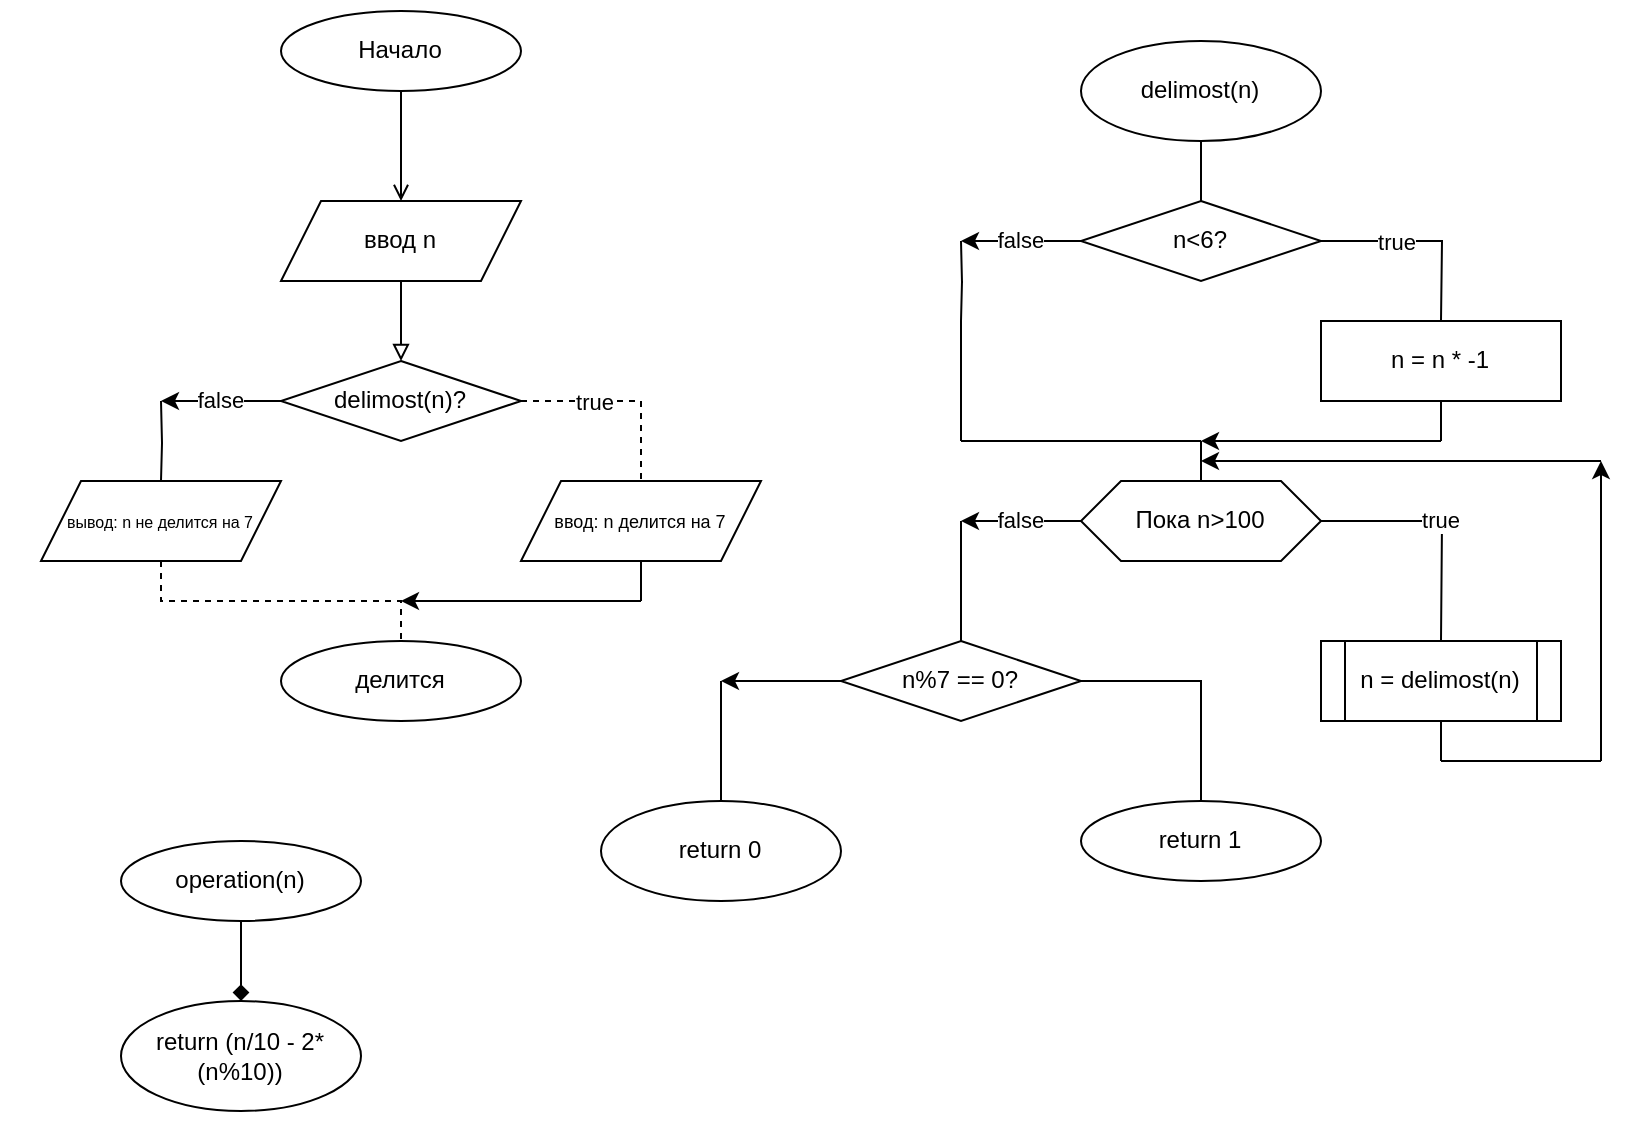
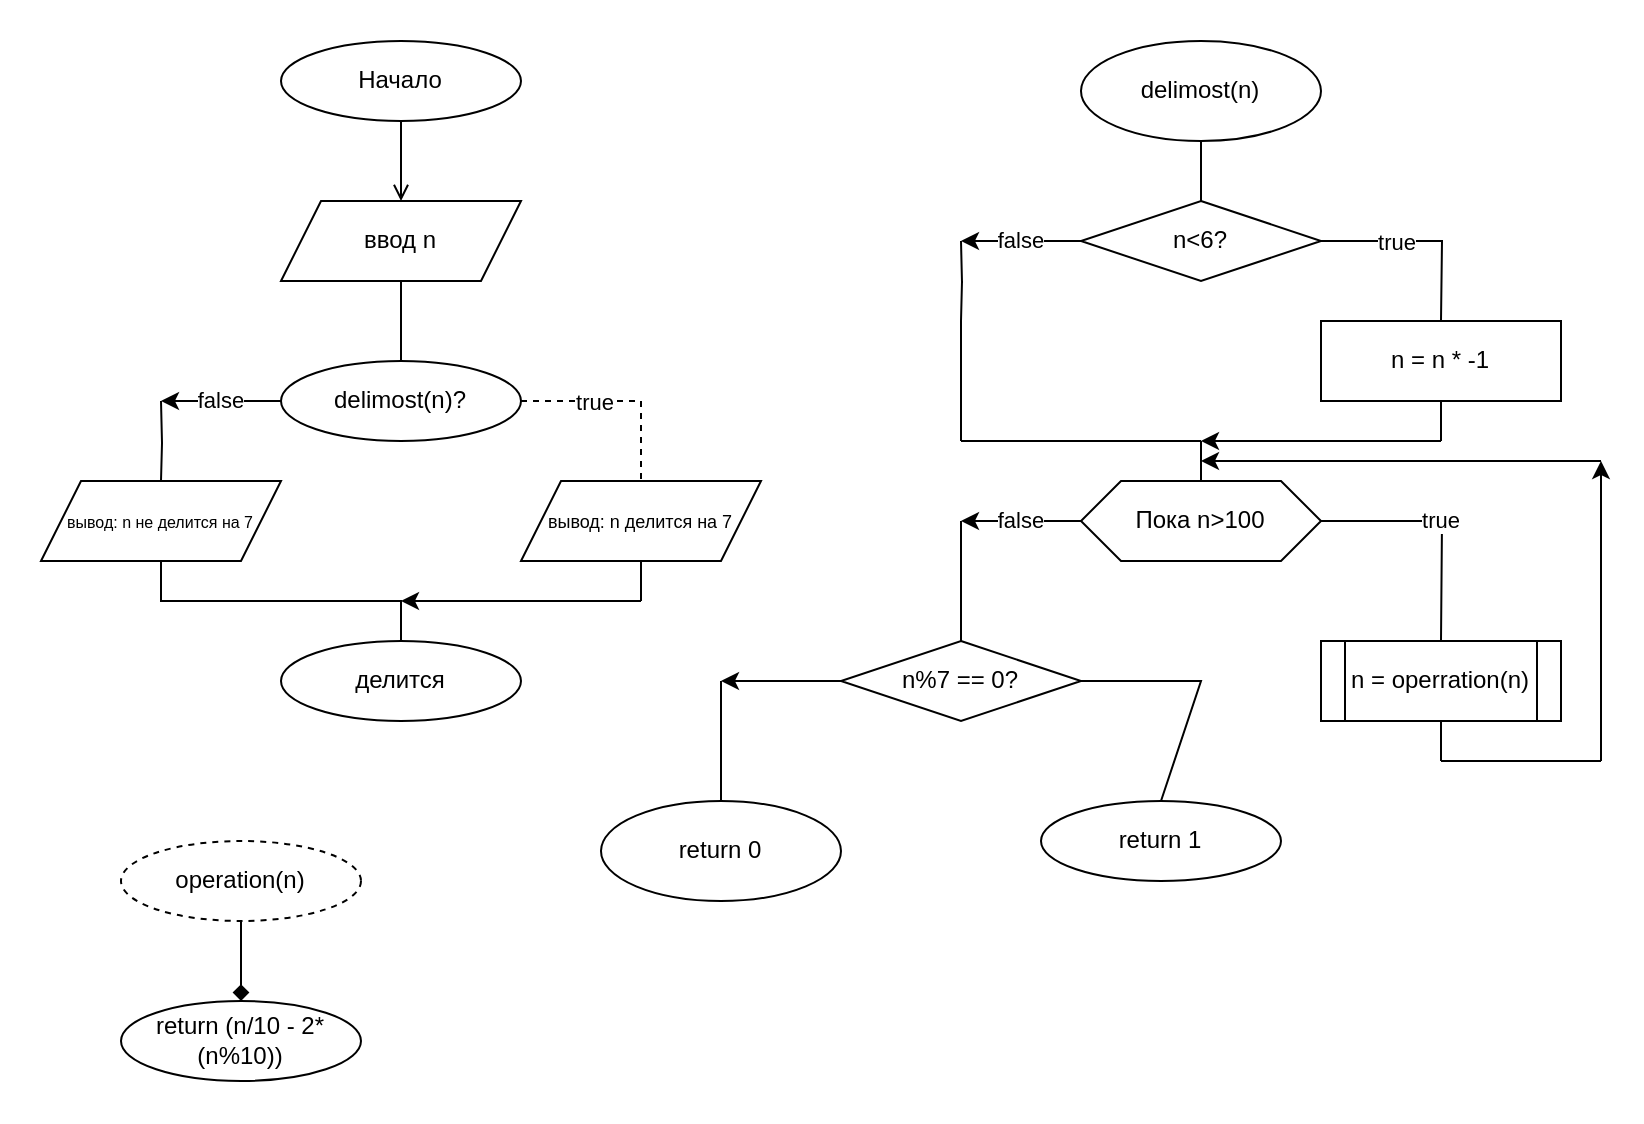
node "Начало": moved (401, 51) -> (401, 81)
edge "ввод n" -> "delimost(n)?": arrowhead block -> none
node "delimost(n)?": shape diamond -> ellipse
node "ввод: n делится на 7": label "ввод: n делится на 7" -> "вывод: n делится на 7"
edge "вывод: n не делится на 7" -- "делится": style dashed -> solid
node "n = delimost(n)": label "n = delimost(n)" -> "n = operration(n)"
node "return 1": moved (1201, 841) -> (1161, 841)
node "operation(n)": style solid -> dashed
node "return (n/10 - 2*(n%10))": size 240x110 -> 240x80
